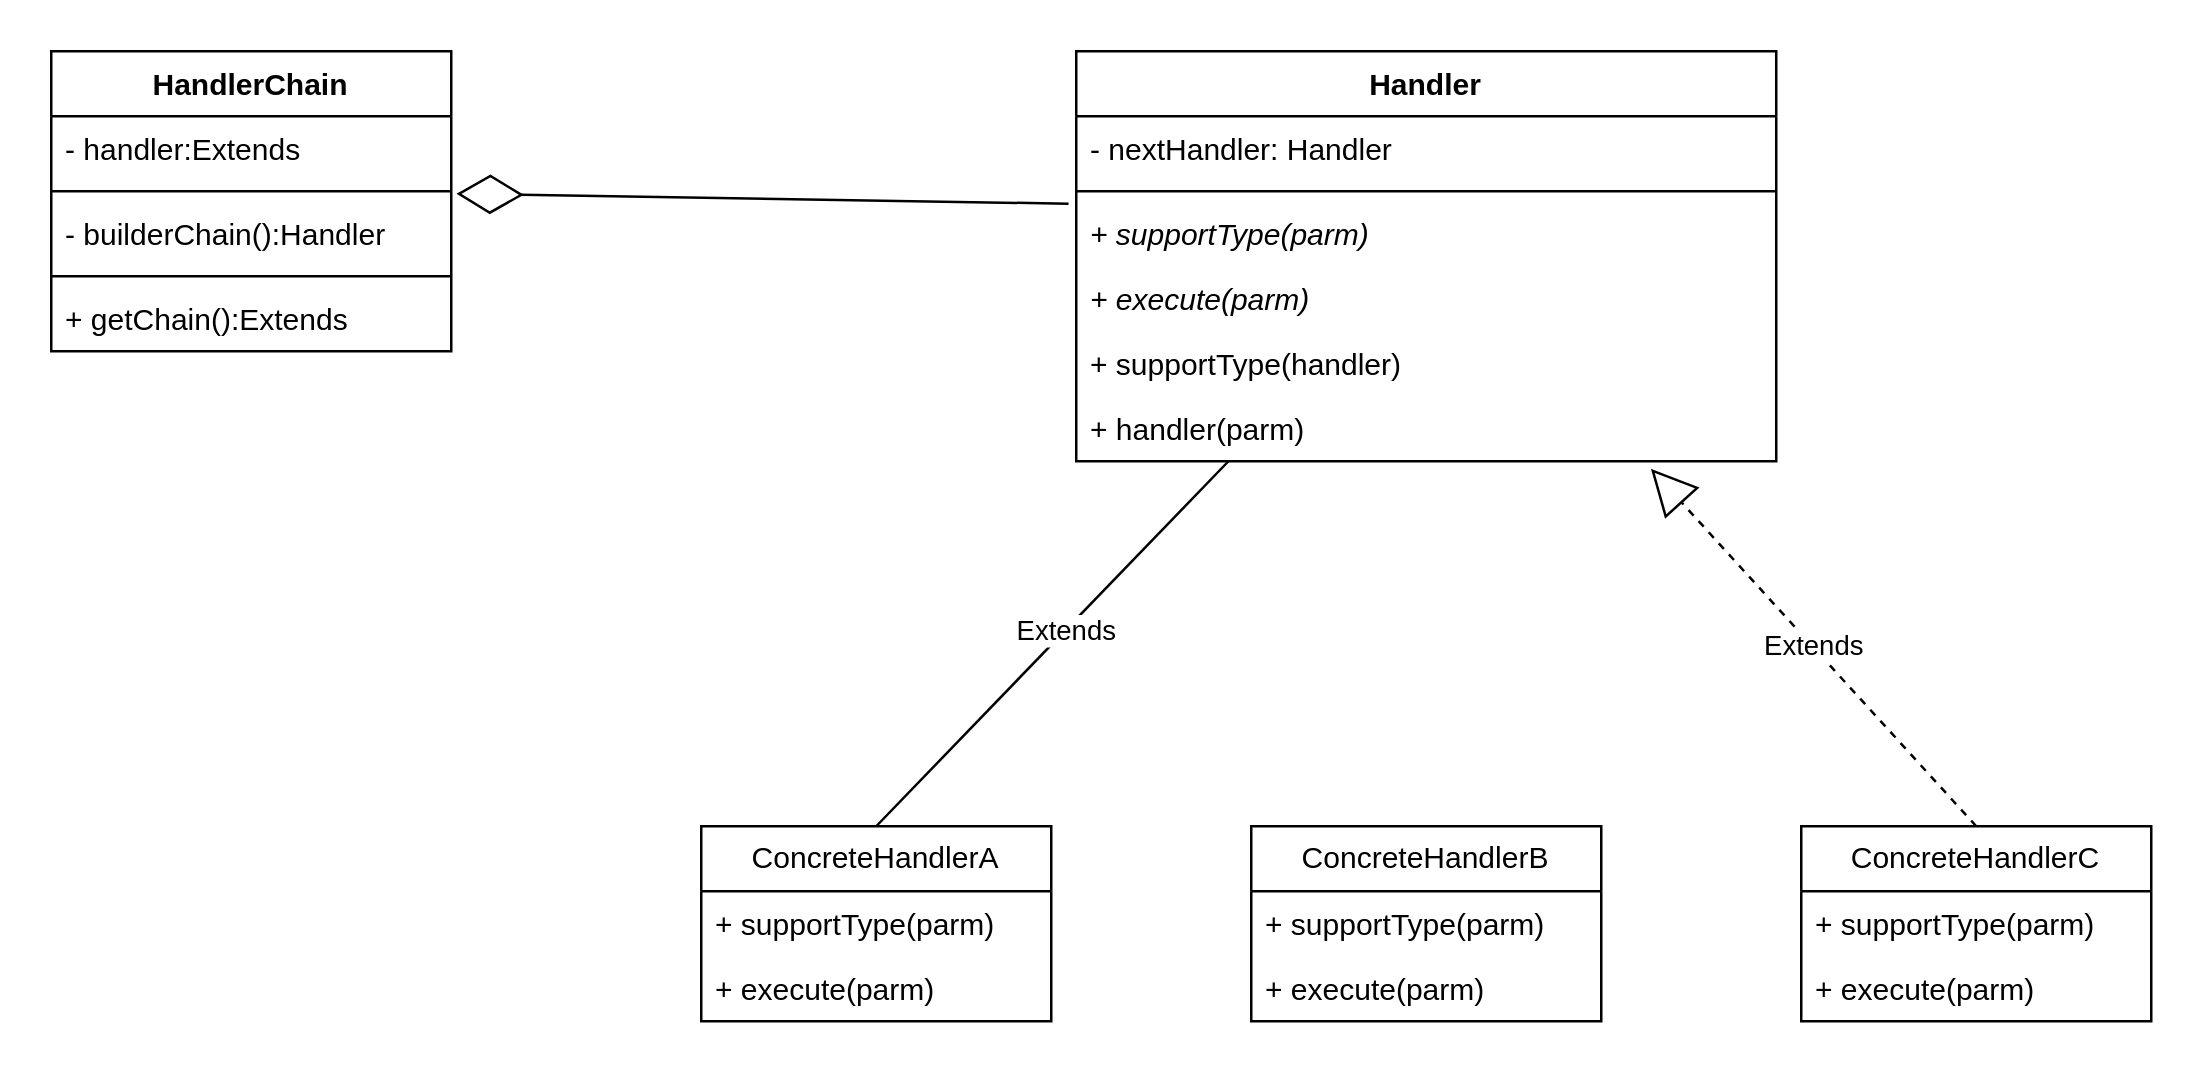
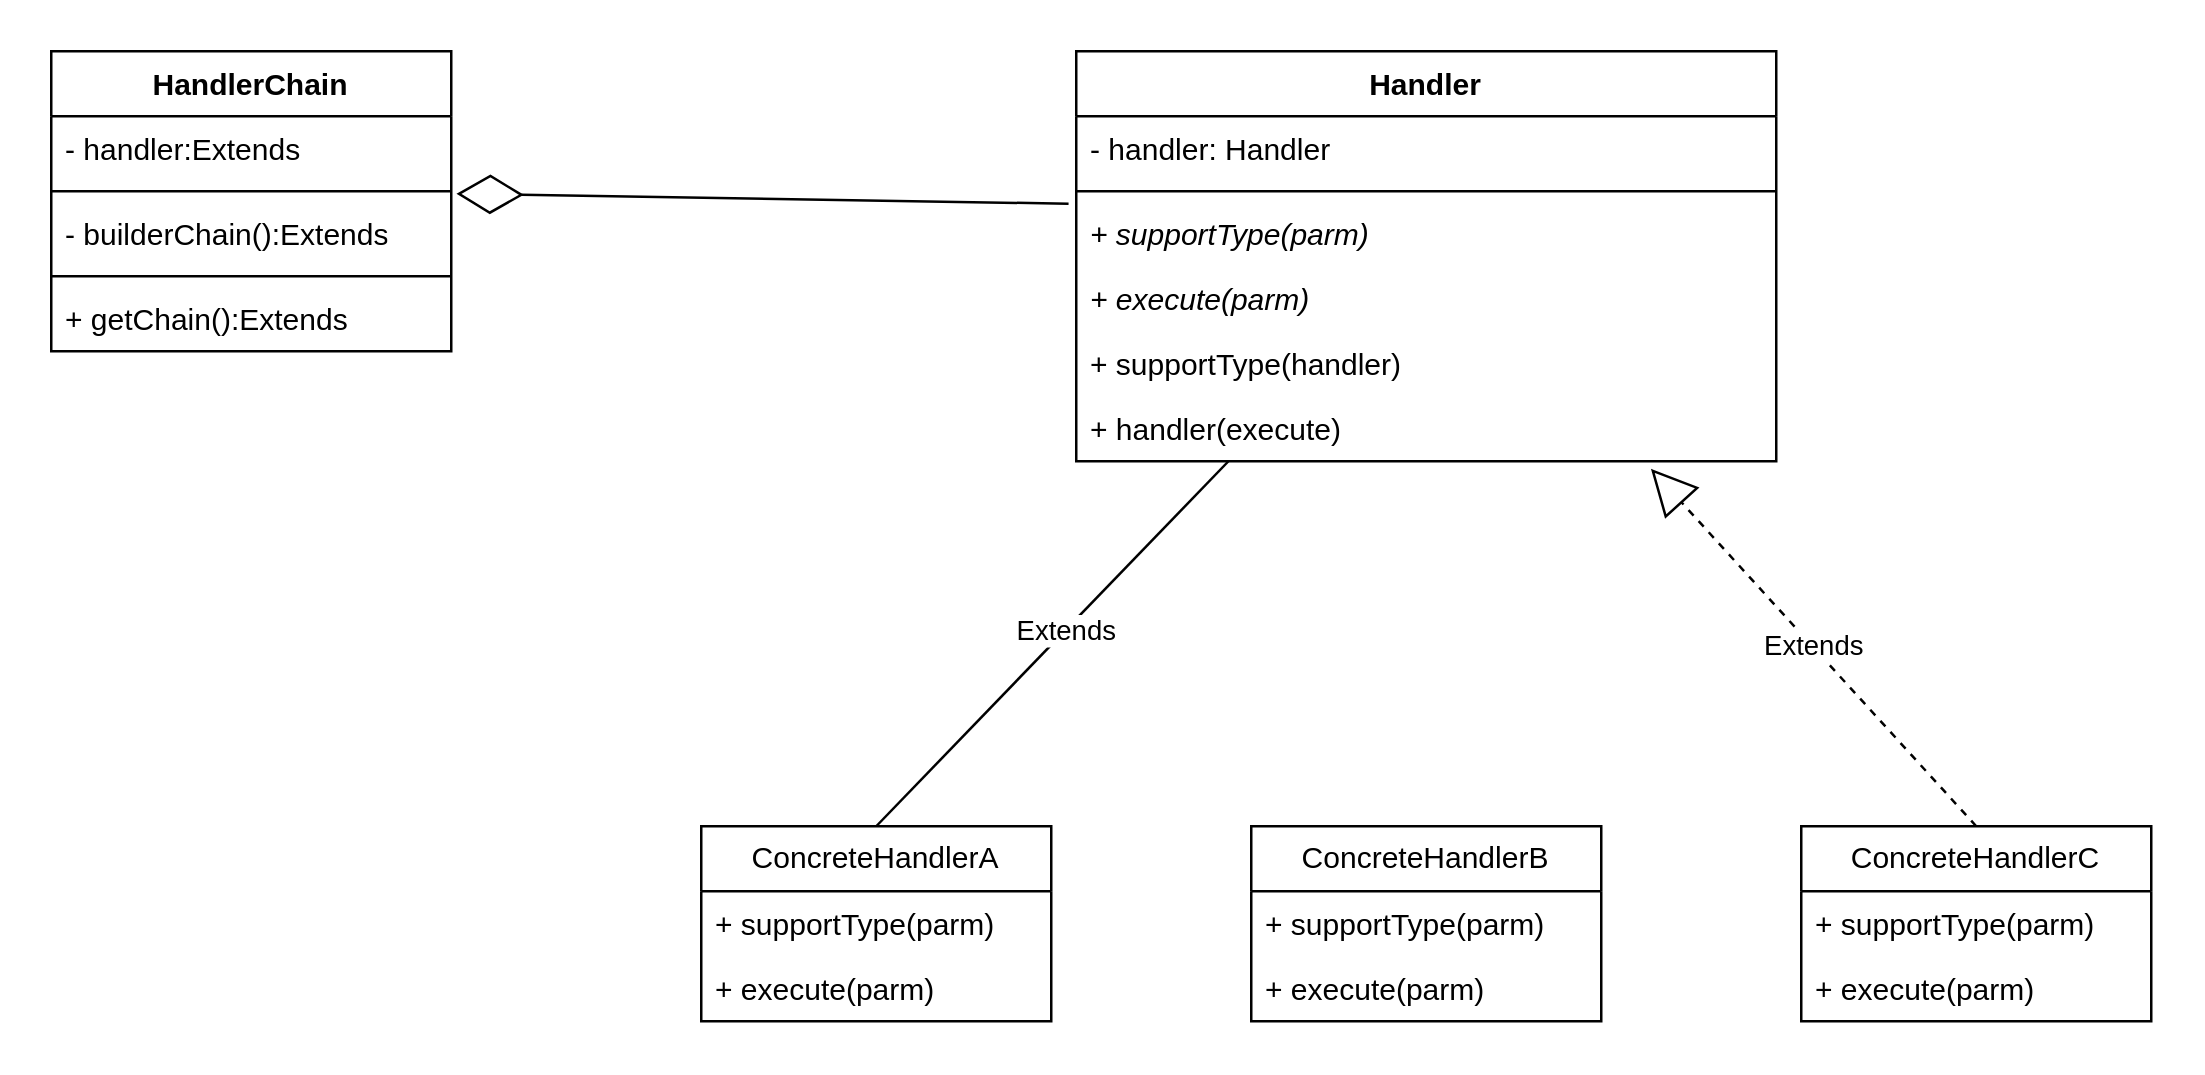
node "- nextHandler: Handler": label "- nextHandler: Handler" -> "- handler: Handler"
node "- builderChain():Handler": label "- builderChain():Handler" -> "- builderChain():Extends"
node "+ handler(parm)": label "+ handler(parm)" -> "+ handler(execute)"
